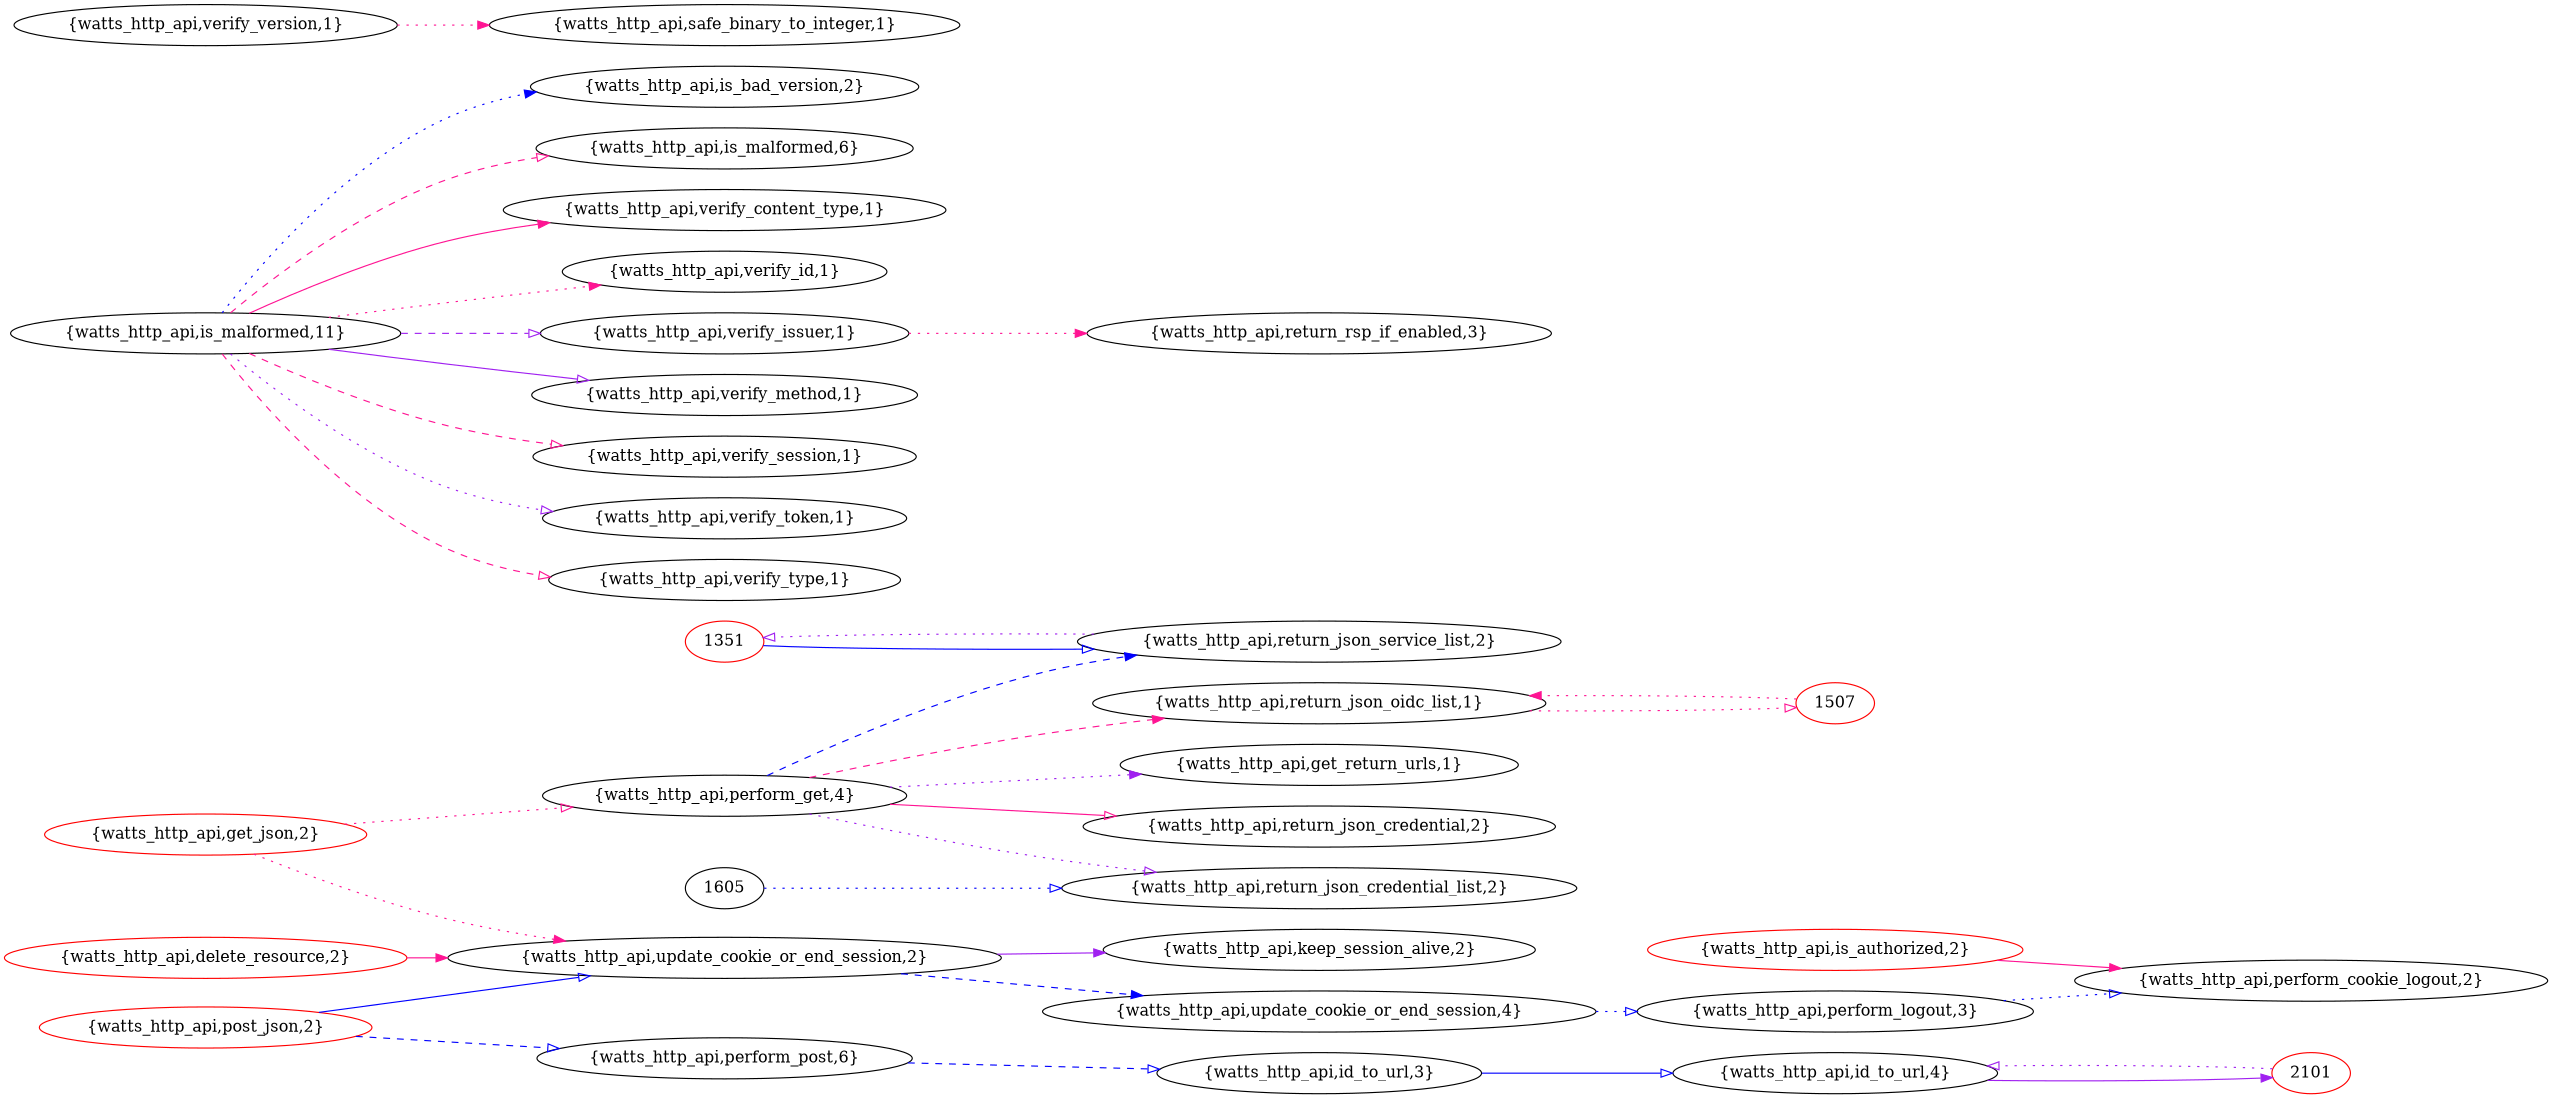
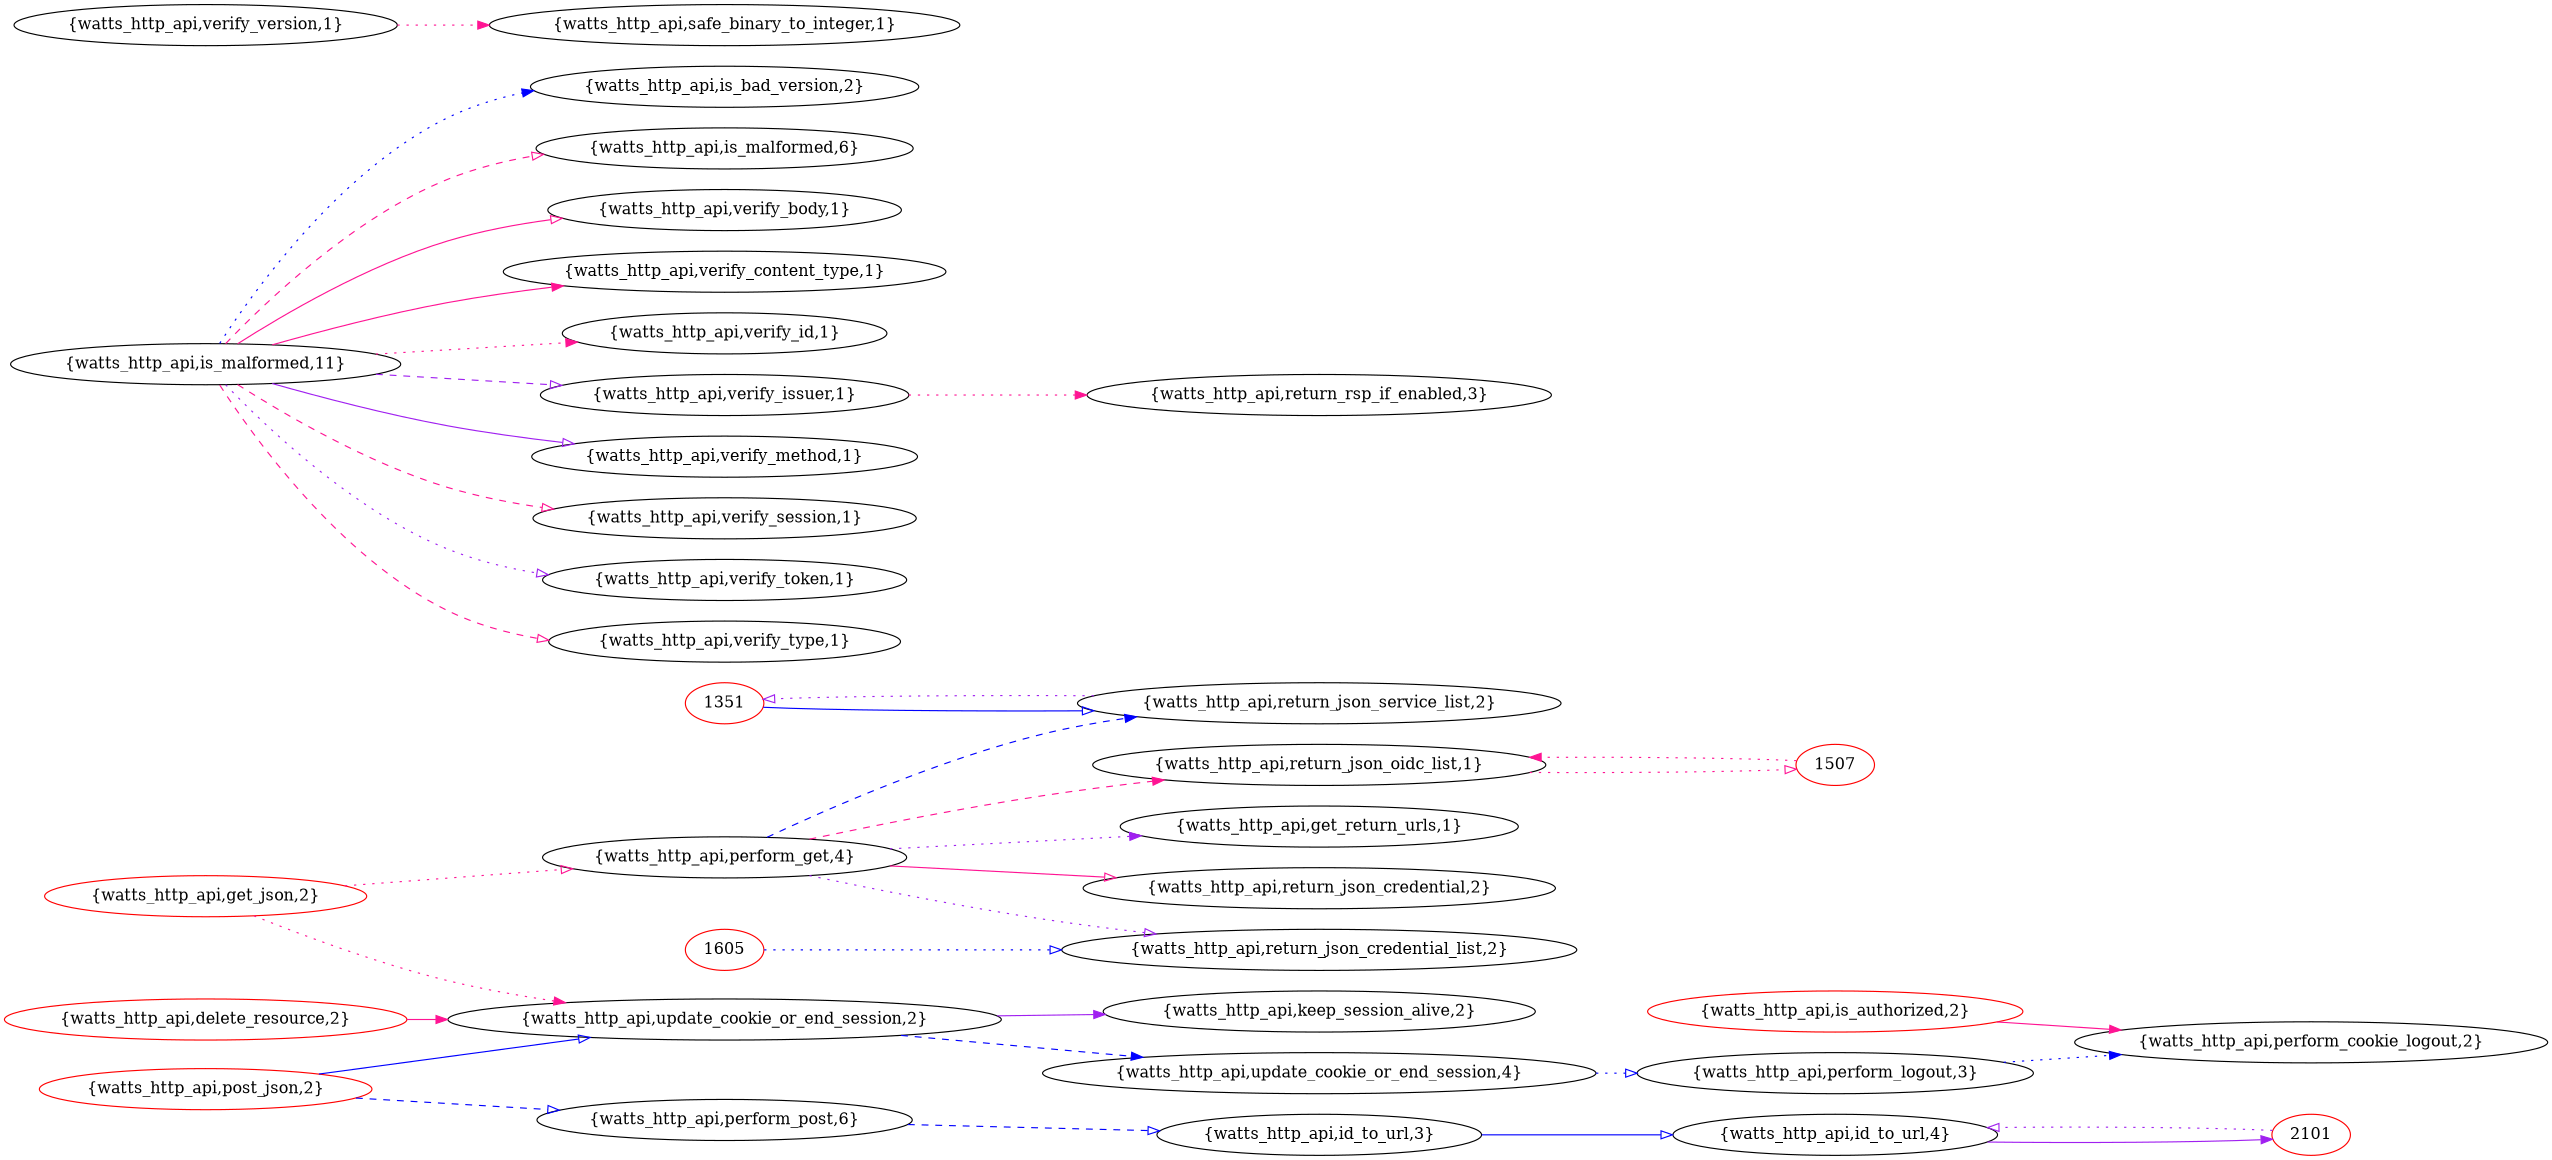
node "{watts_http_api,verify_body,1}": added
node "1605": color black -> red
edge "{watts_http_api,perform_logout,3}" -> "{watts_http_api,perform_cookie_logout,2}": arrowhead onormal -> normal
